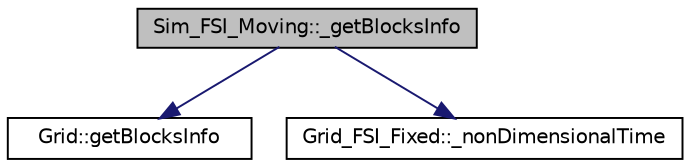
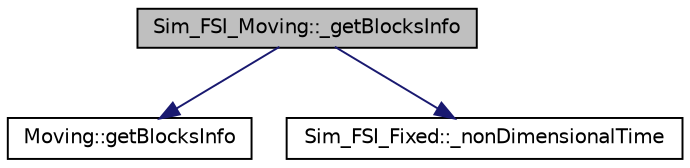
node "Grid::getBlocksInfo": label "Grid::getBlocksInfo" -> "Moving::getBlocksInfo"
node "Grid_FSI_Fixed::_nonDimensionalTime": label "Grid_FSI_Fixed::_nonDimensionalTime" -> "Sim_FSI_Fixed::_nonDimensionalTime"
